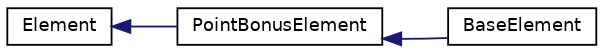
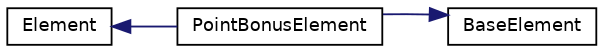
edge "BaseElement" -> "PointBonusElement": reversed
